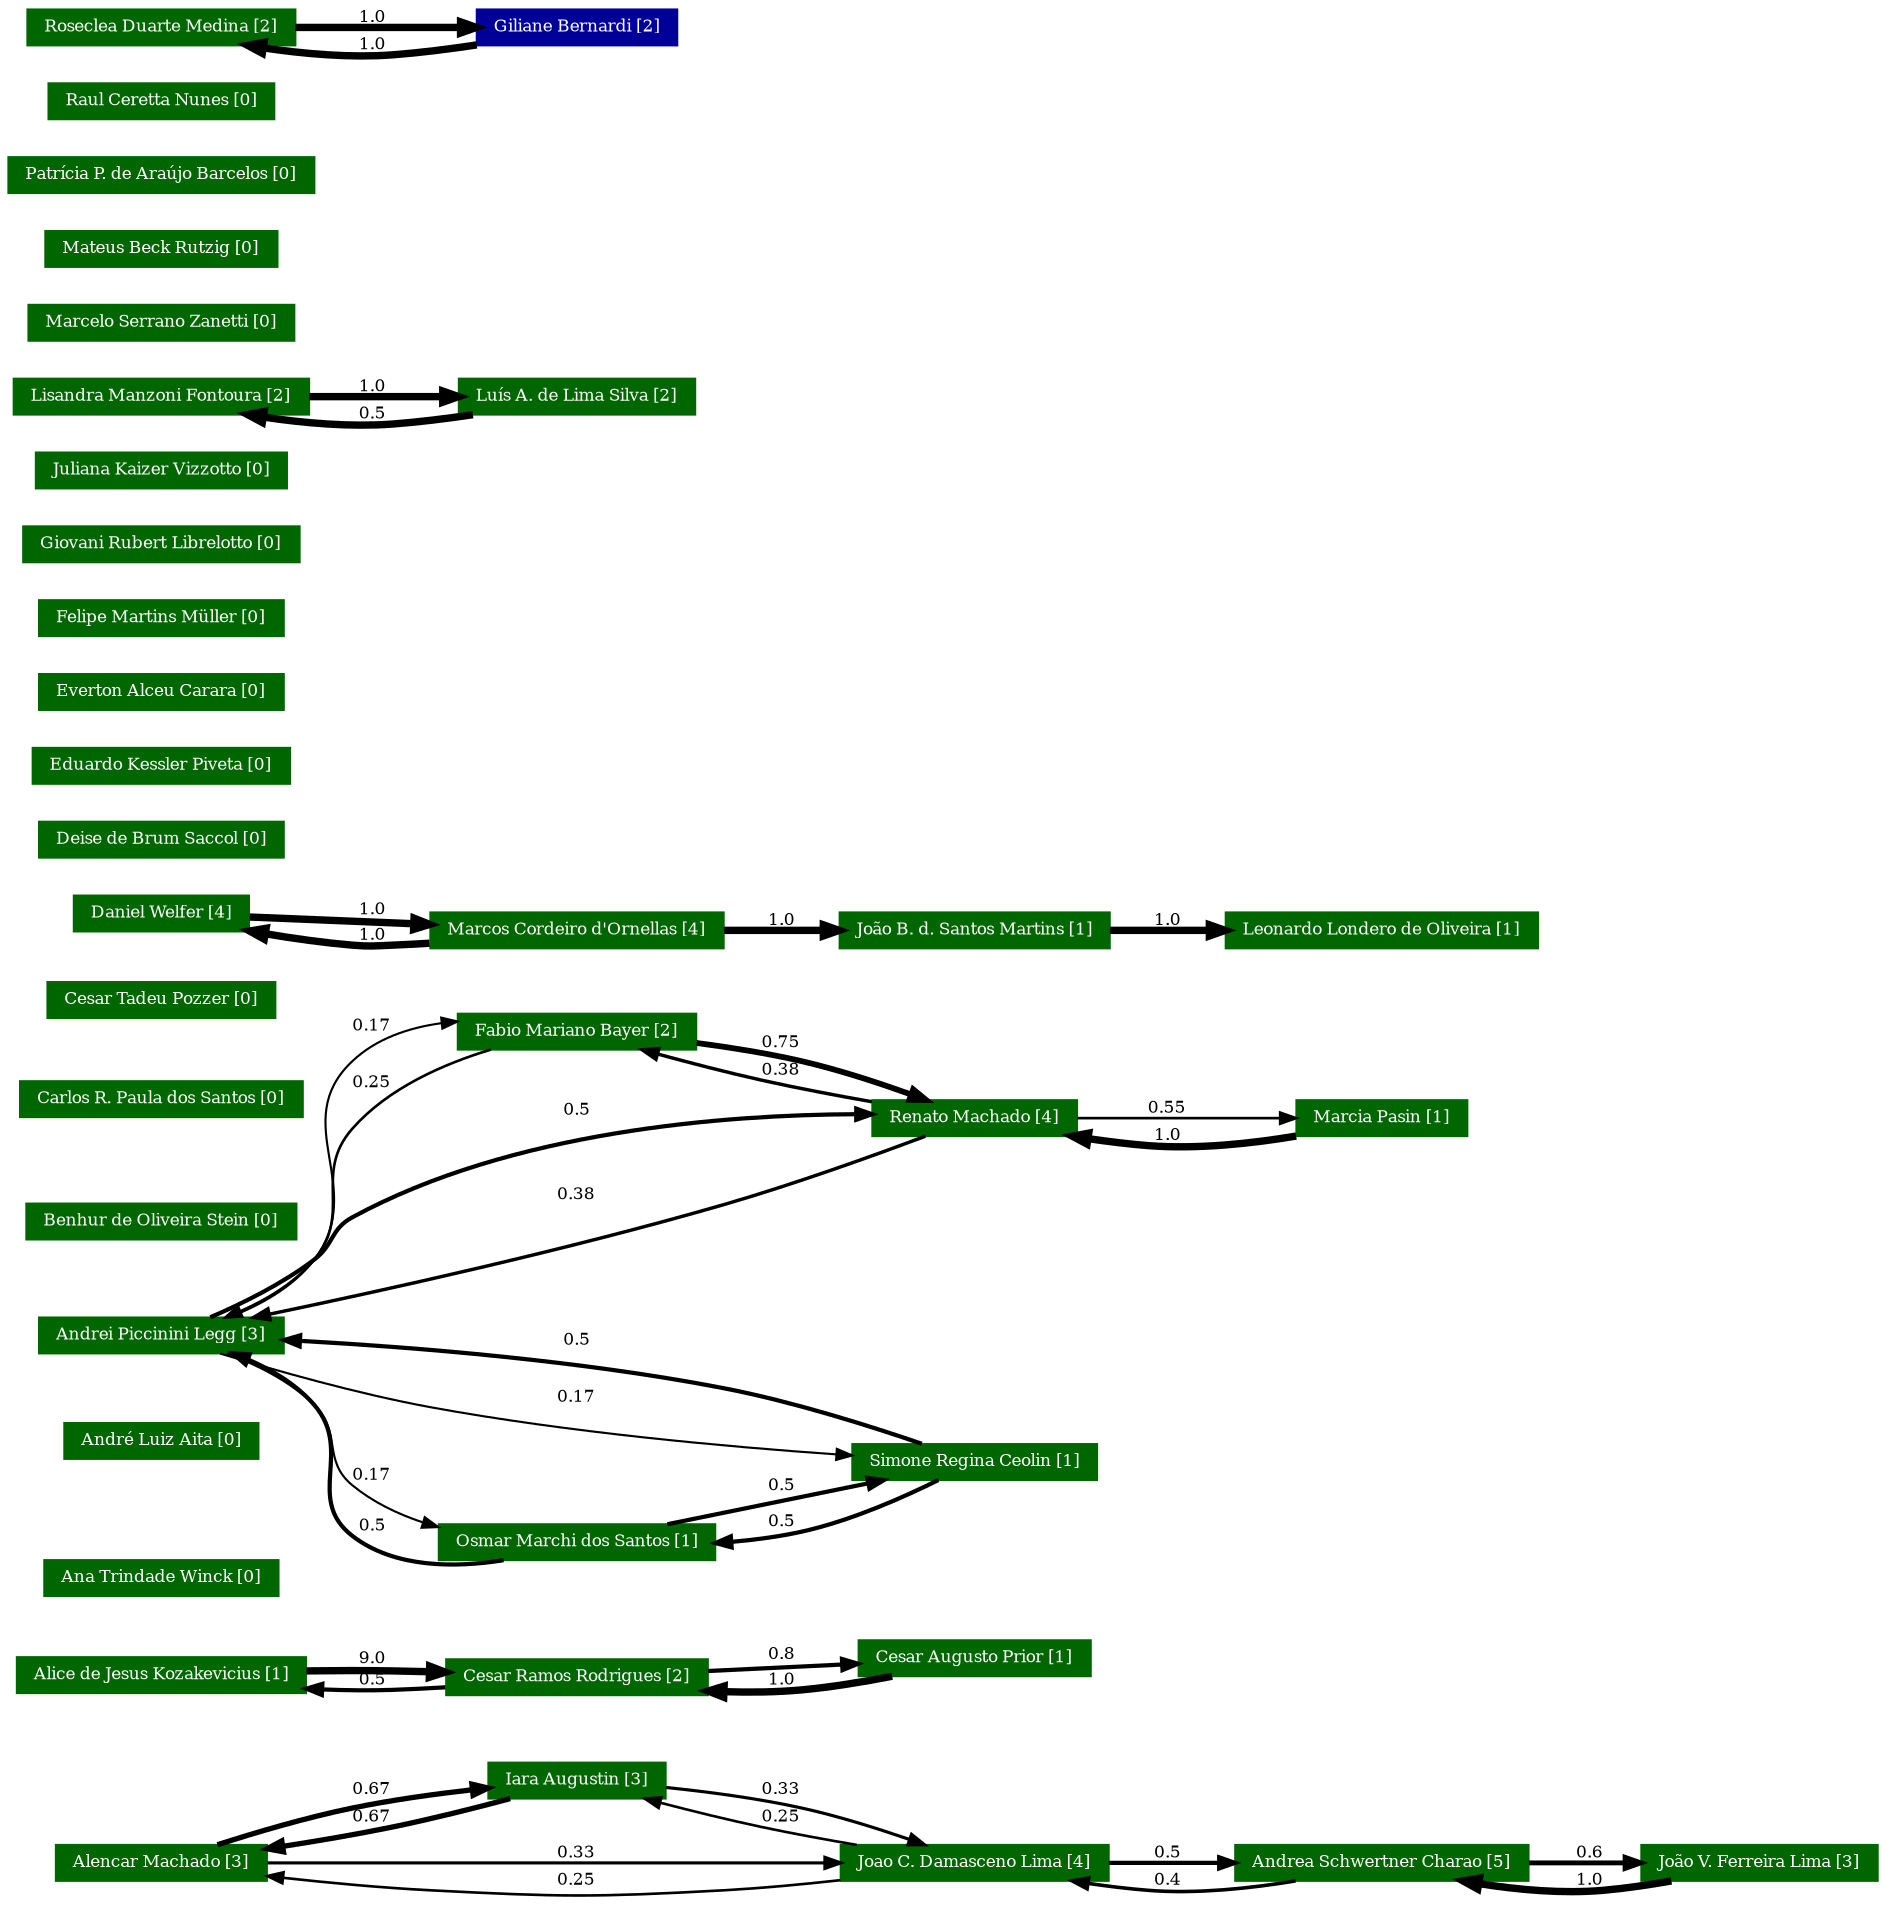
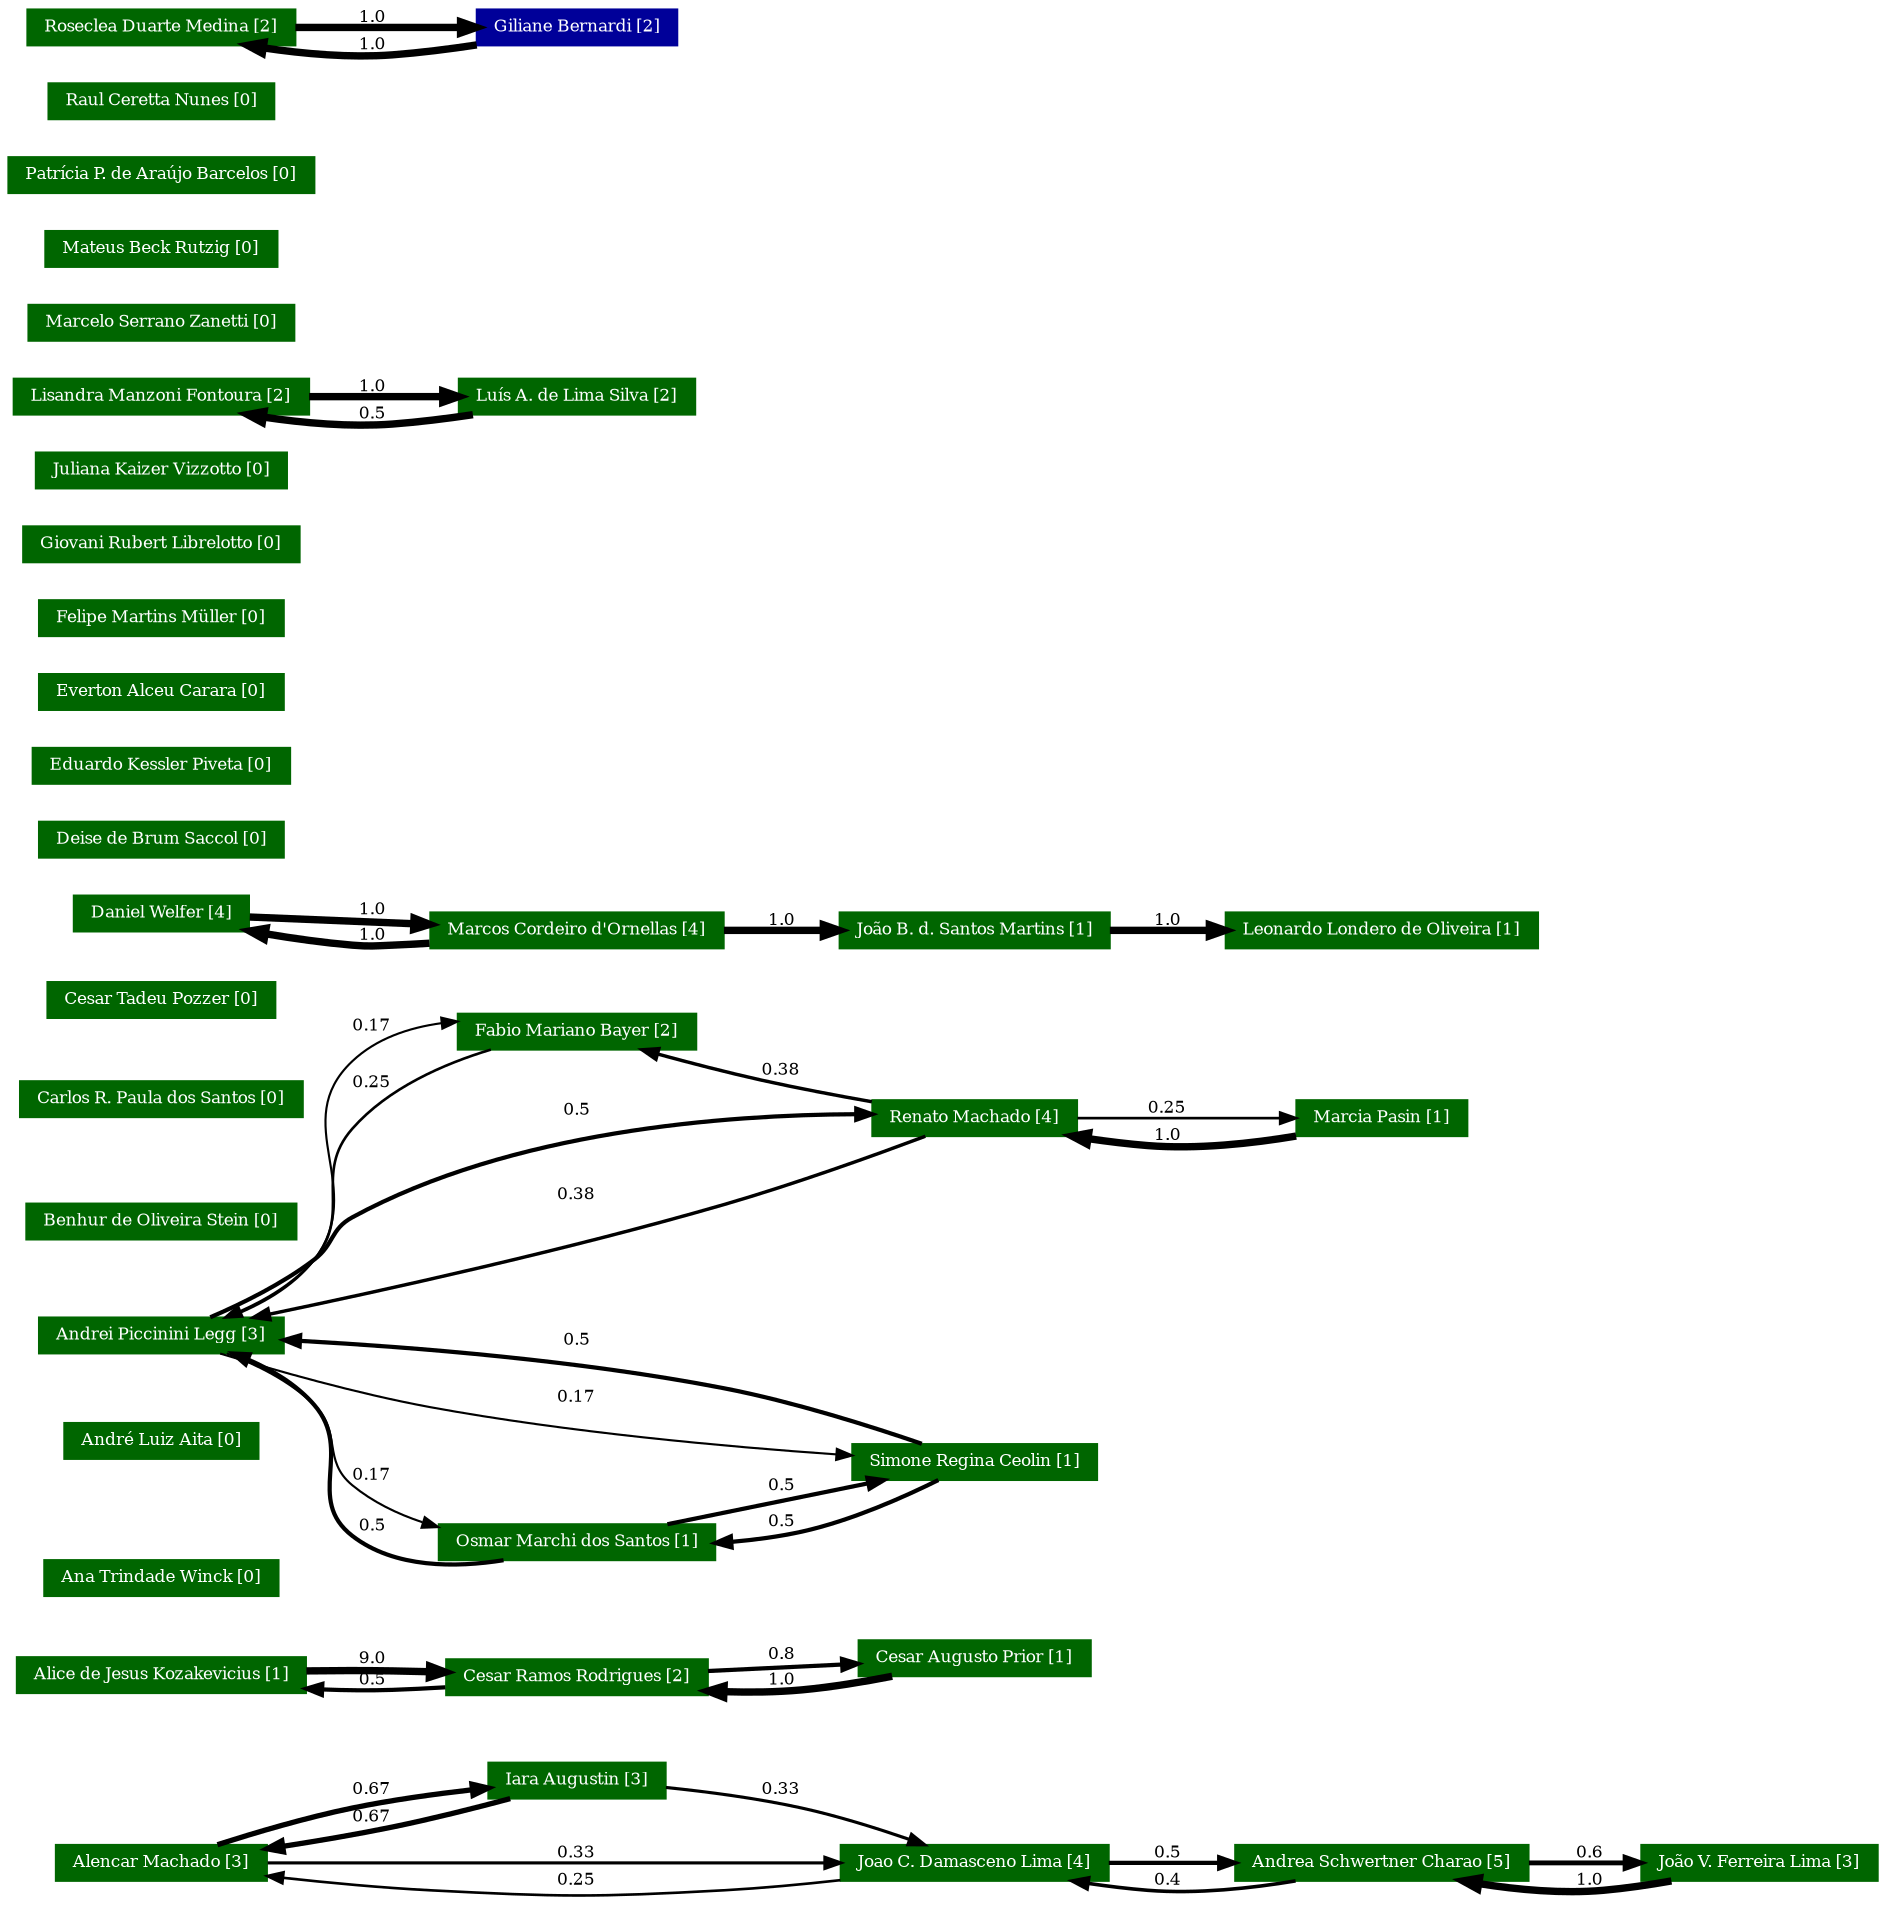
edge "Fabio Mariano Bayer [2]" -> "Renato Machado [4]": removed, label "0.75"
edge "Renato Machado [4]" -> "Marcia Pasin [1]": label "0.55" -> "0.25"
edge "Joao C. Damasceno Lima [4]" -> "Iara Augustin [3]": removed, label "0.25"
